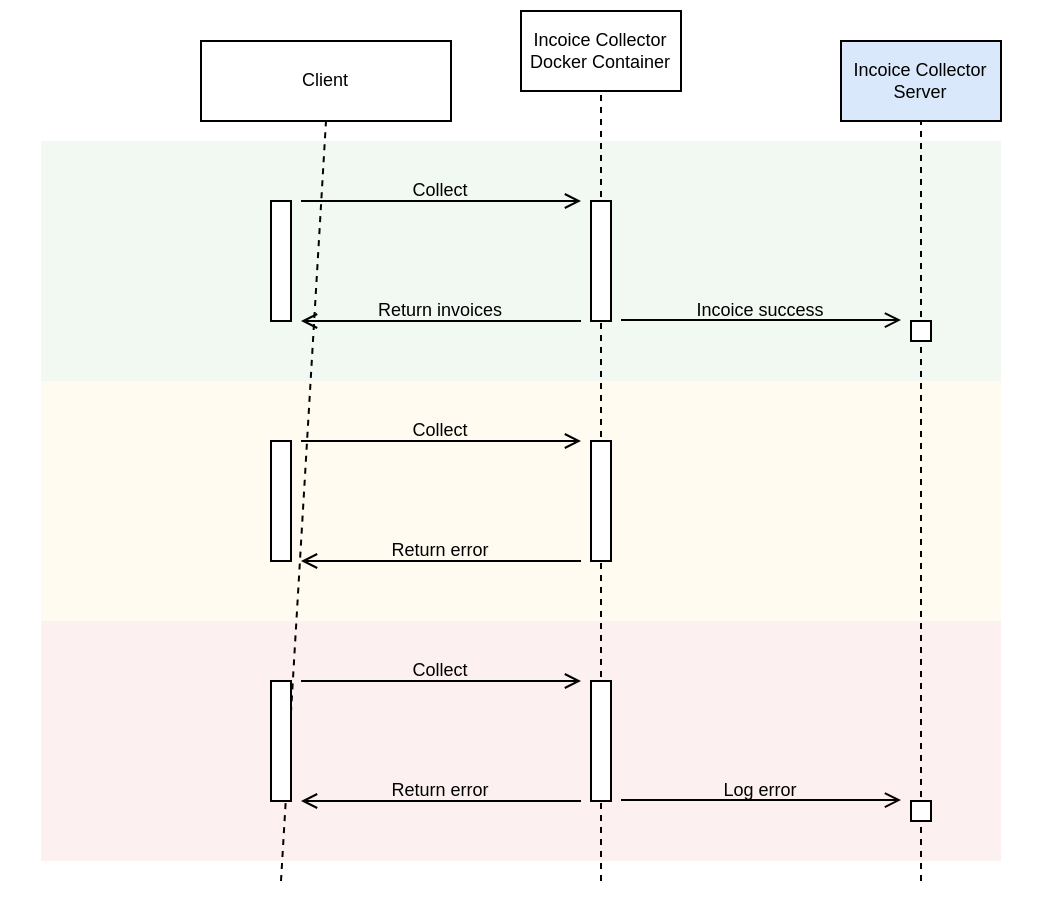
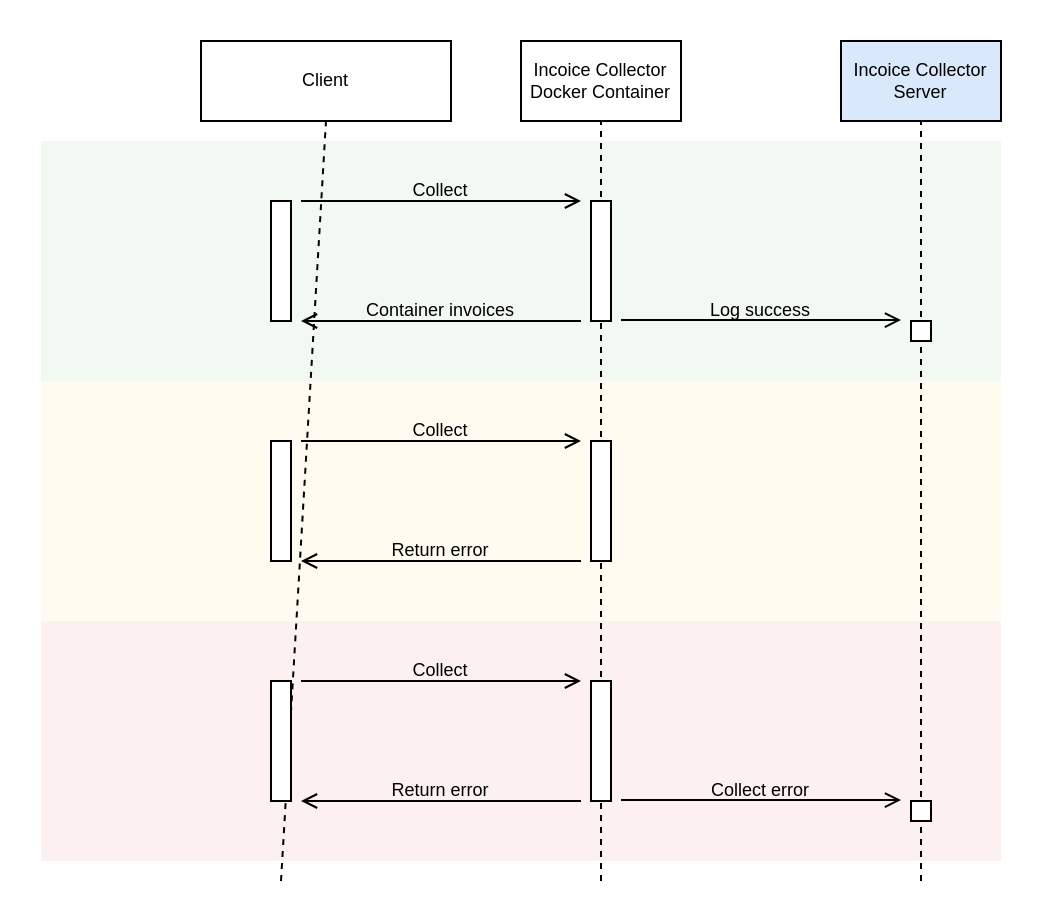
node "Incoice CollectorDocker Container": moved (601, 51) -> (601, 81)
node "Return invoices": label "Return invoices" -> "Container invoices"
node "Incoice success": label "Incoice success" -> "Log success"
node "Log error": label "Log error" -> "Collect error"
